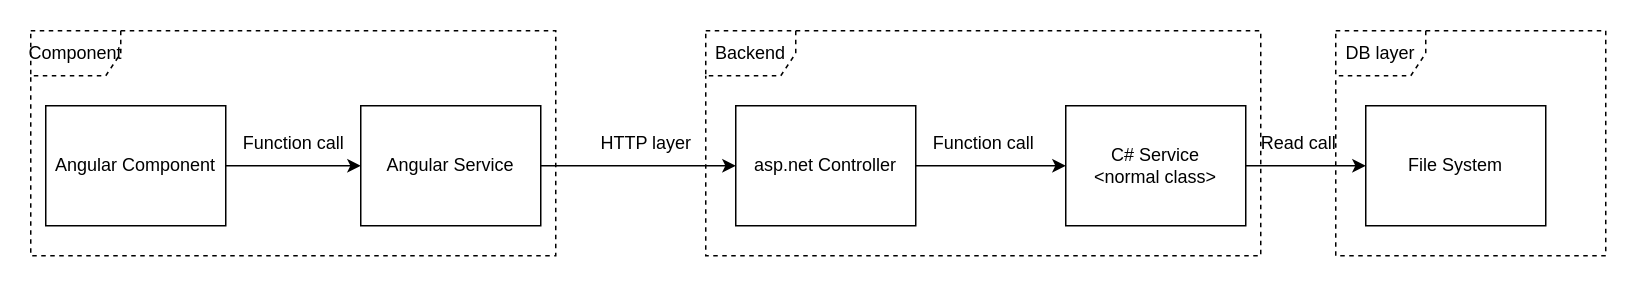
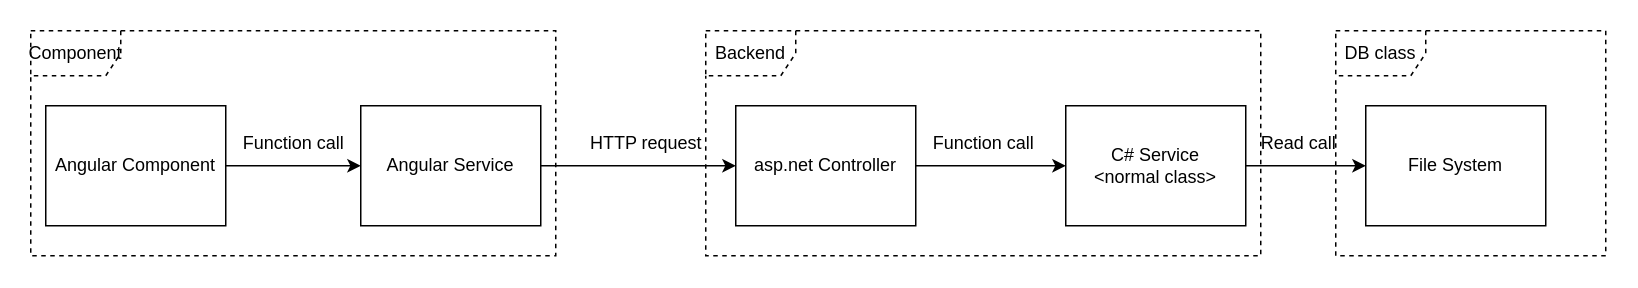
node "DB layer": label "DB layer" -> "DB class"
node "HTTP layer": label "HTTP layer" -> "HTTP request"
